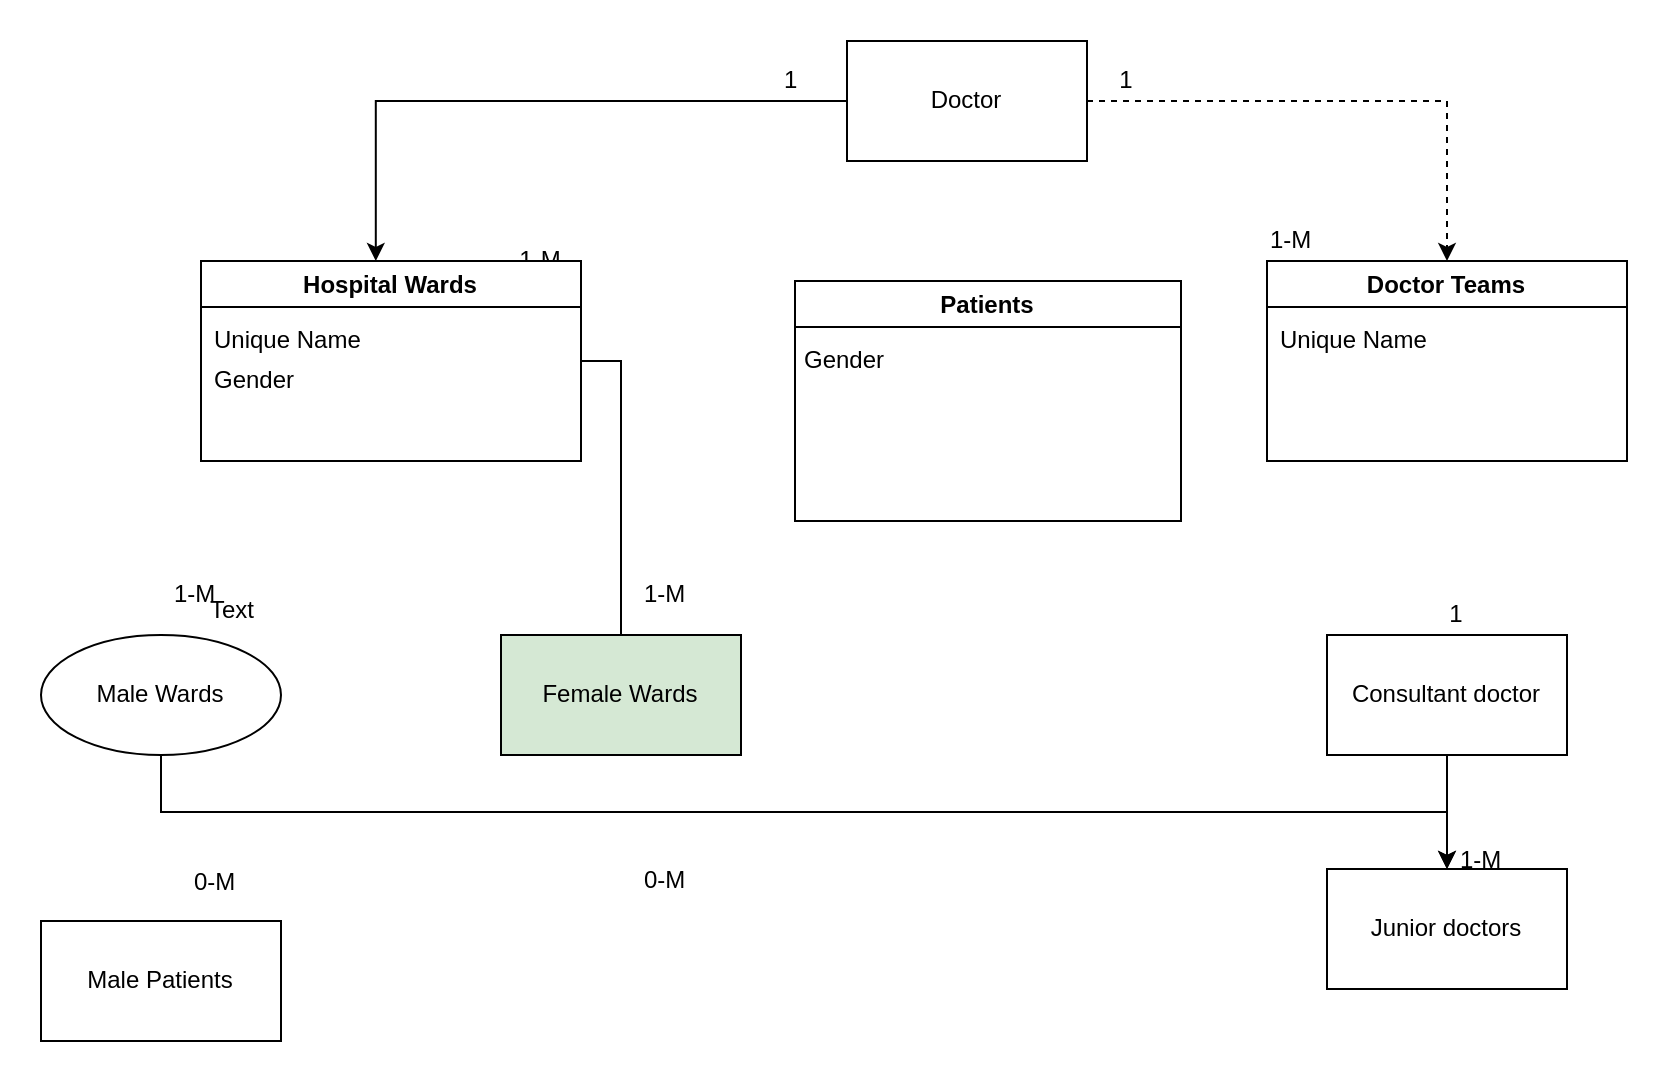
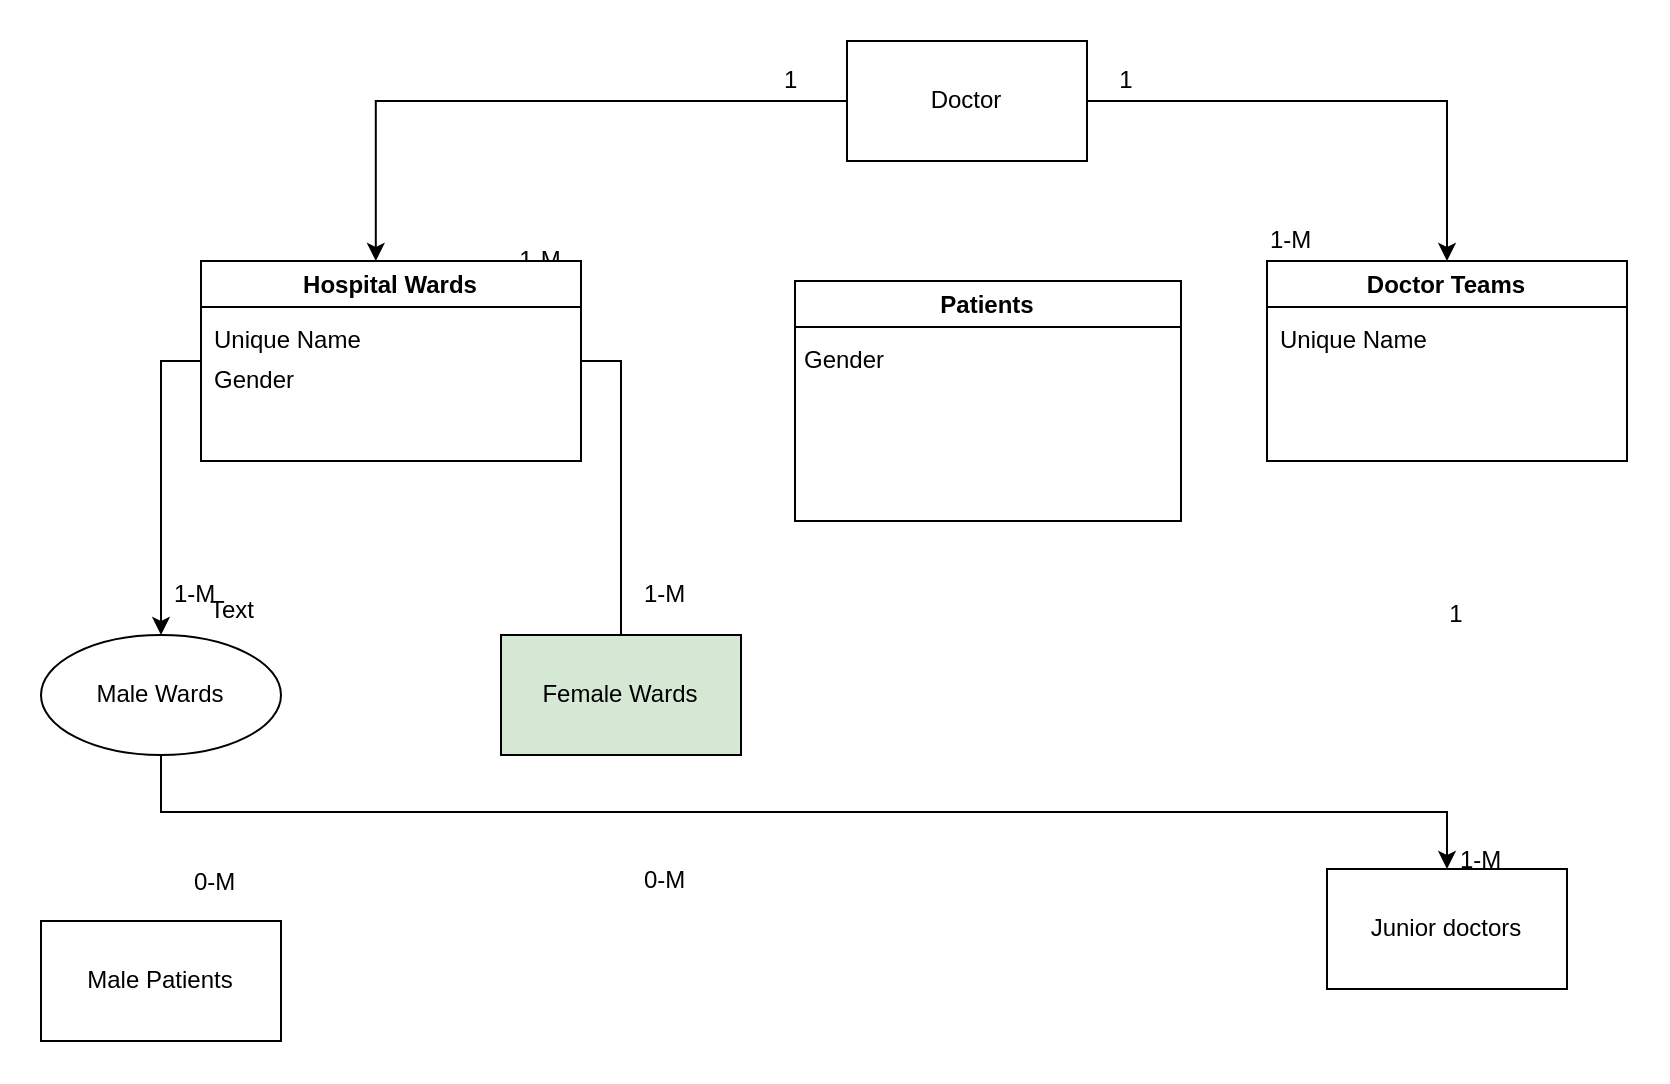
edge "Doctor" -> "Doctor Teams": style dashed -> solid
edge "Hospital Wards" -> "Male Wards": added
node "Consultant doctor": removed
edge "Consultant doctor" -> "Junior doctors": removed
